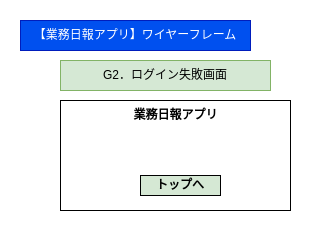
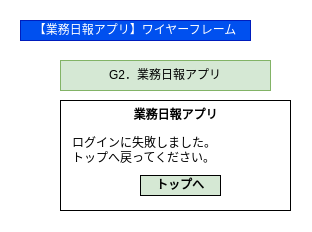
node "【業務日報アプリ】ワイヤーフレーム": size 230x30 -> 230x20
node "G2．ログイン失敗画面": label "G2．ログイン失敗画面" -> "G2．業務日報アプリ"
node "ログインに失敗しました。 トップへ戻ってください。": added
